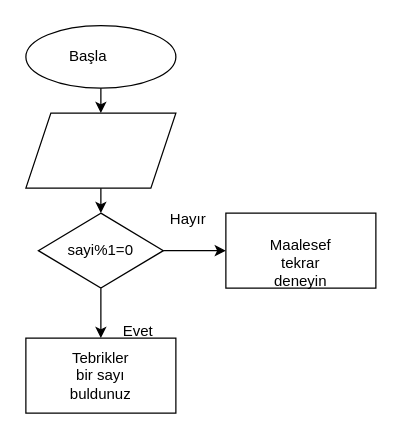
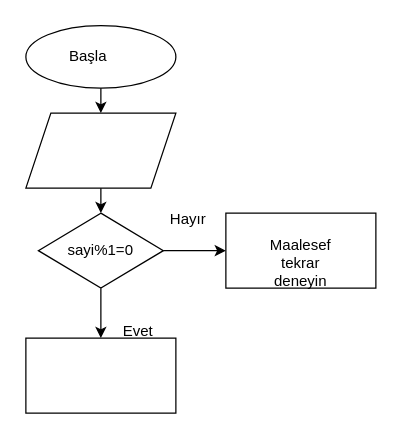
node "Tebrikler bir sayı buldunuz": removed
